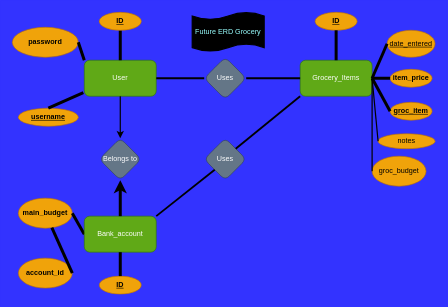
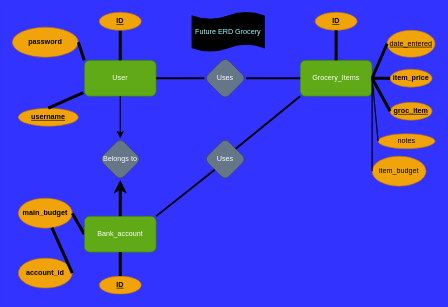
node "groc_budget": label "groc_budget" -> "item_budget"
